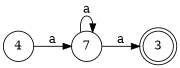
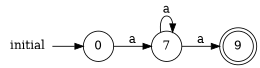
node "4": label "4" -> "0"
node "initial": added
node "3": label "3" -> "9"
